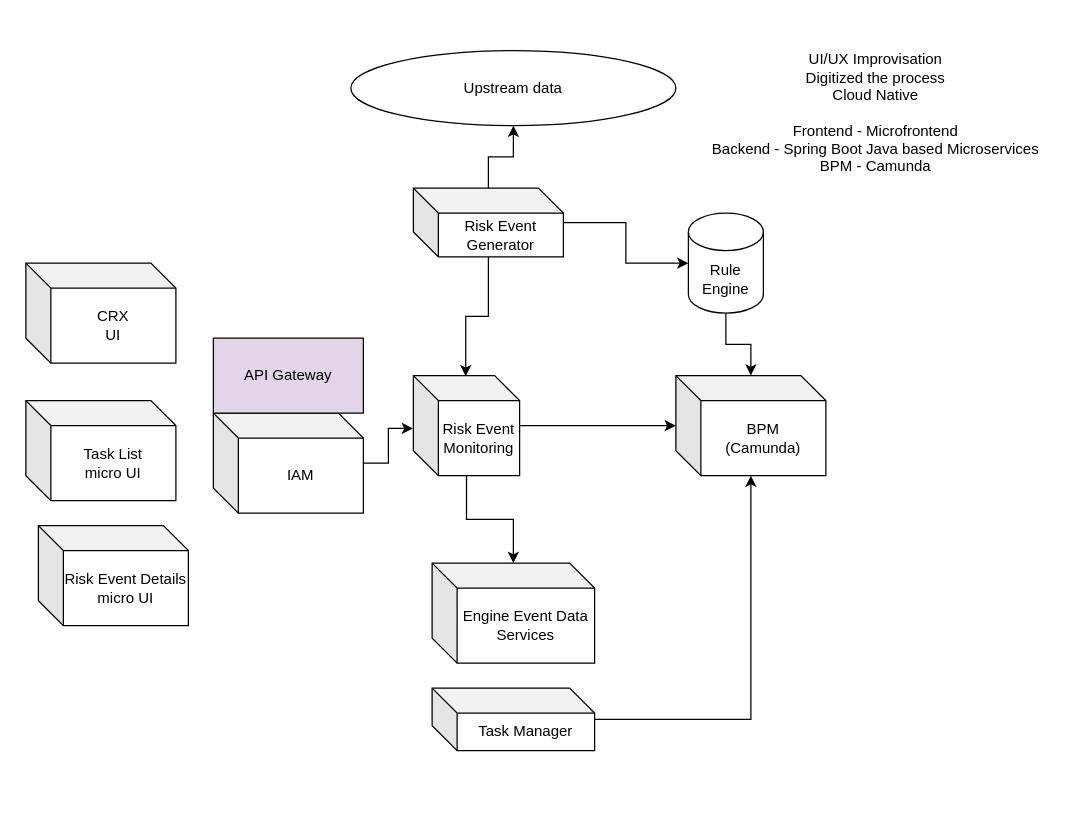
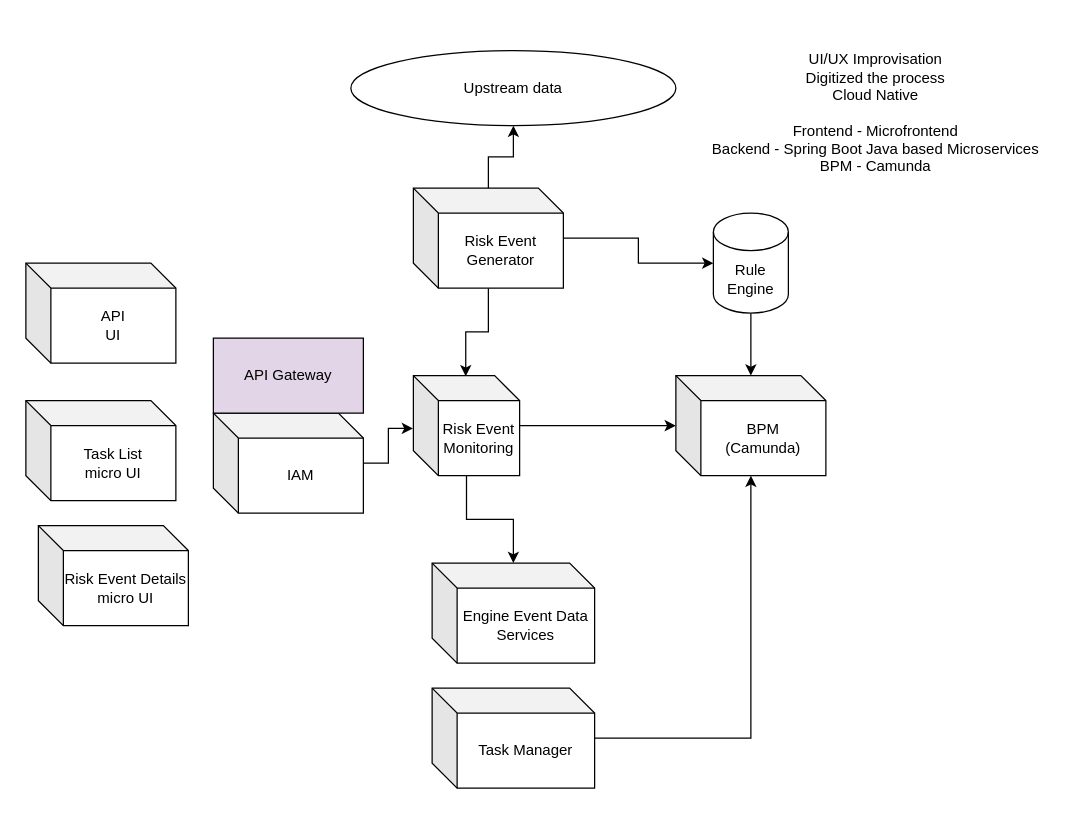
node "Risk Event Generator": size 150x69 -> 150x100
node "Rule Engine": moved (726, 263) -> (751, 263)
node "CRX UI": label "CRX UI" -> "API UI"
node "Task Manager": size 163x63 -> 163x100
